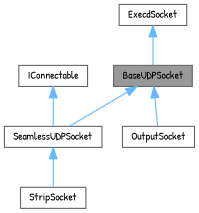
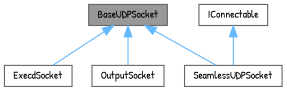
edge "BaseUDPSocket" -> "ExecdSocket": reversed
node "StripSocket": removed
